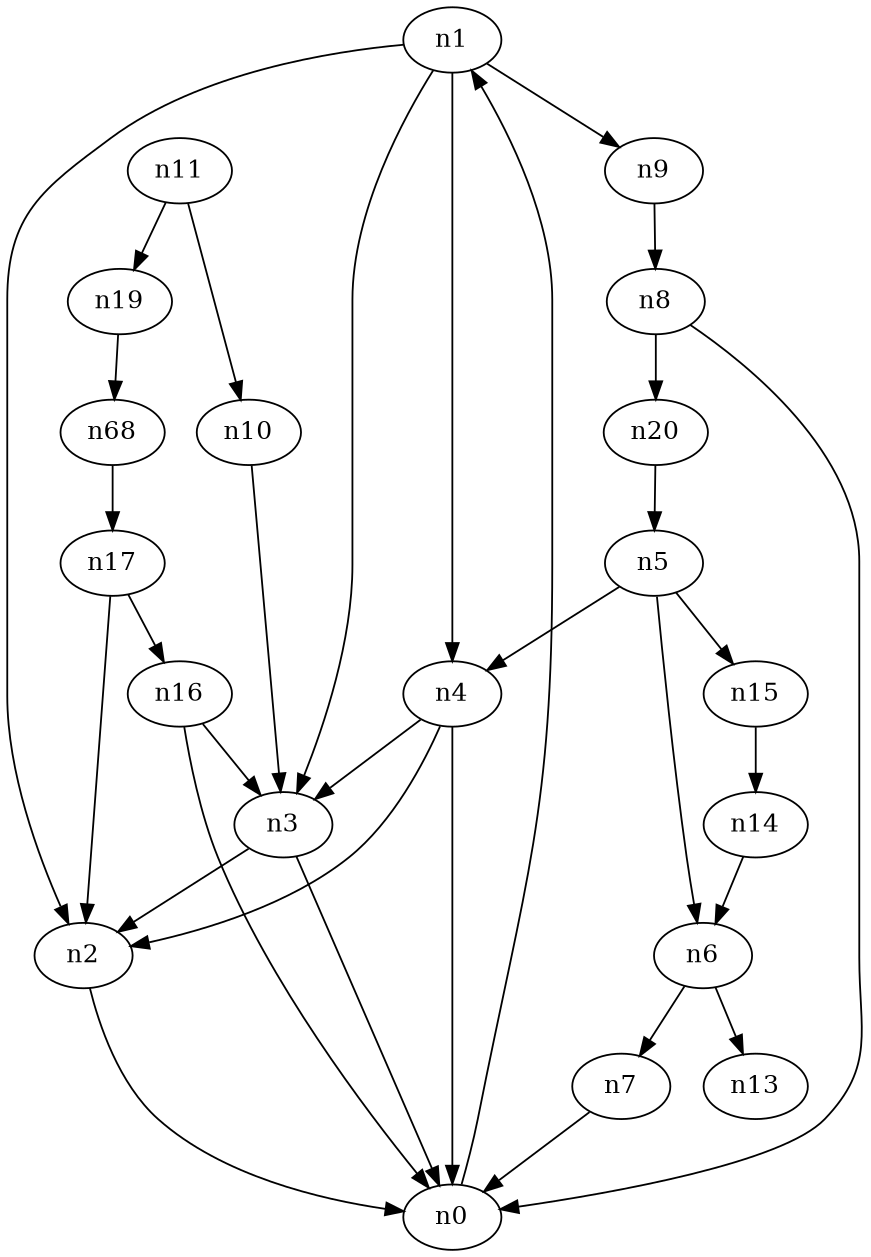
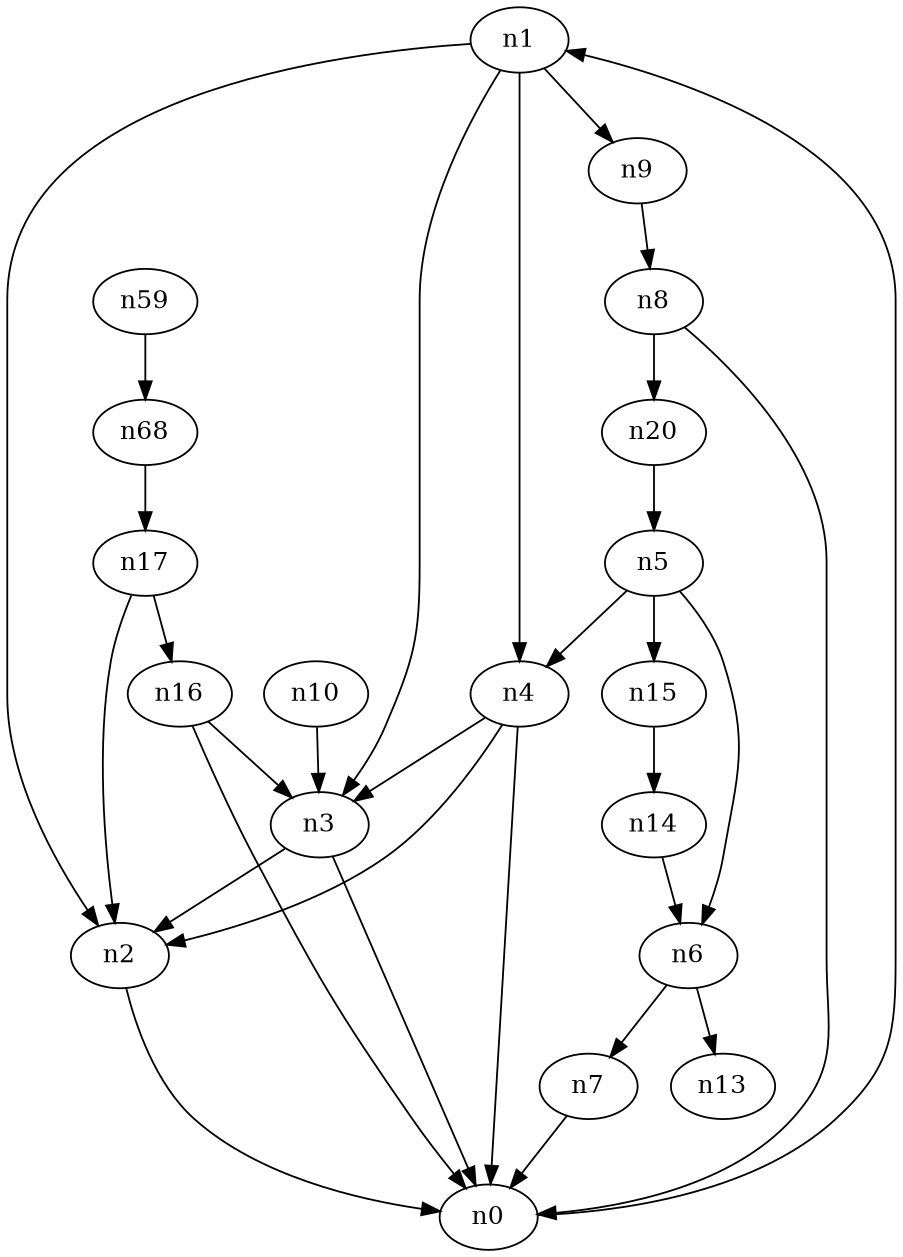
node "n11": removed
node "n19": label "n19" -> "n59"
